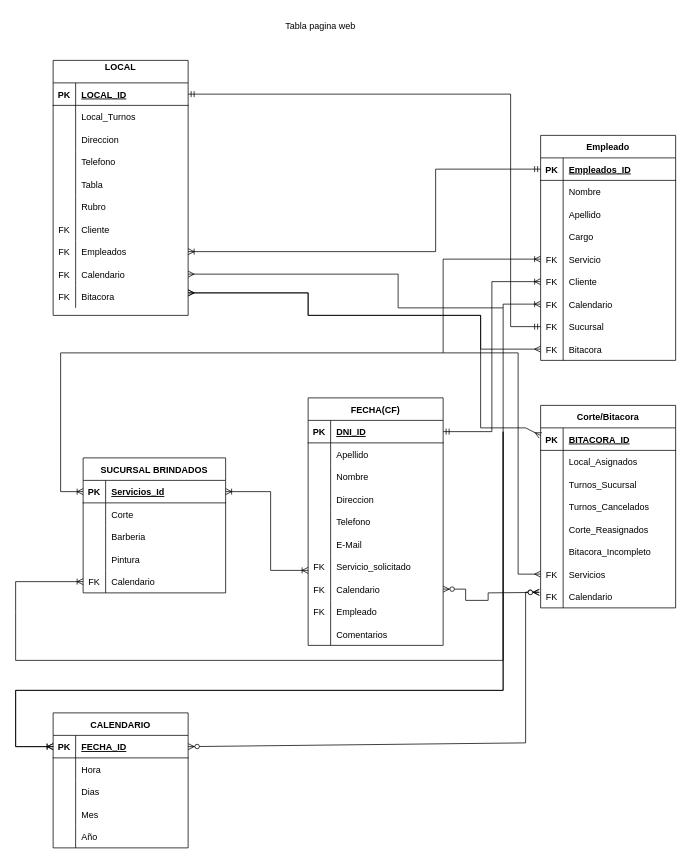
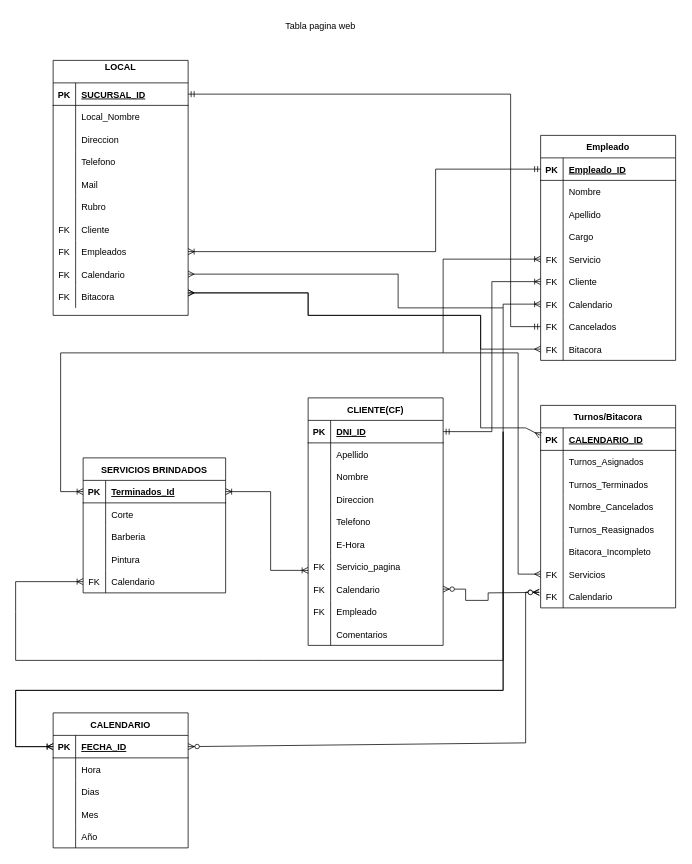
node "LOCAL_ID": label "LOCAL_ID" -> "SUCURSAL_ID"
node "Local_Turnos": label "Local_Turnos" -> "Local_Nombre"
node "Empleados_ID": label "Empleados_ID" -> "Empleado_ID"
node "Tabla": label "Tabla" -> "Mail"
node "Sucursal": label "Sucursal" -> "Cancelados"
node "FECHA(CF)": label "FECHA(CF)" -> "CLIENTE(CF)"
node "Corte/Bitacora": label "Corte/Bitacora" -> "Turnos/Bitacora"
node "BITACORA_ID": label "BITACORA_ID" -> "CALENDARIO_ID"
node "Local_Asignados": label "Local_Asignados" -> "Turnos_Asignados"
node "SUCURSAL BRINDADOS": label "SUCURSAL BRINDADOS" -> "SERVICIOS BRINDADOS"
node "Turnos_Sucursal": label "Turnos_Sucursal" -> "Turnos_Terminados"
node "Servicios_Id": label "Servicios_Id" -> "Terminados_Id"
node "Turnos_Cancelados": label "Turnos_Cancelados" -> "Nombre_Cancelados"
node "Corte_Reasignados": label "Corte_Reasignados" -> "Turnos_Reasignados"
node "E-Mail": label "E-Mail" -> "E-Hora"
node "Servicio_solicitado": label "Servicio_solicitado" -> "Servicio_pagina"
